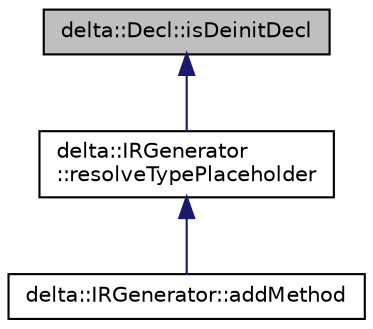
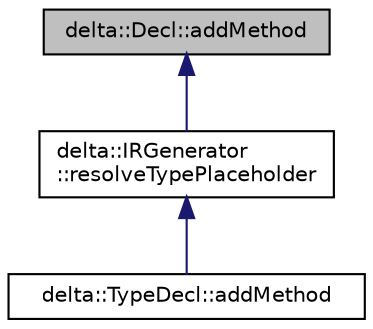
node "delta::Decl::isDeinitDecl": label "delta::Decl::isDeinitDecl" -> "delta::Decl::addMethod"
node "delta::IRGenerator::addMethod": label "delta::IRGenerator::addMethod" -> "delta::TypeDecl::addMethod"
